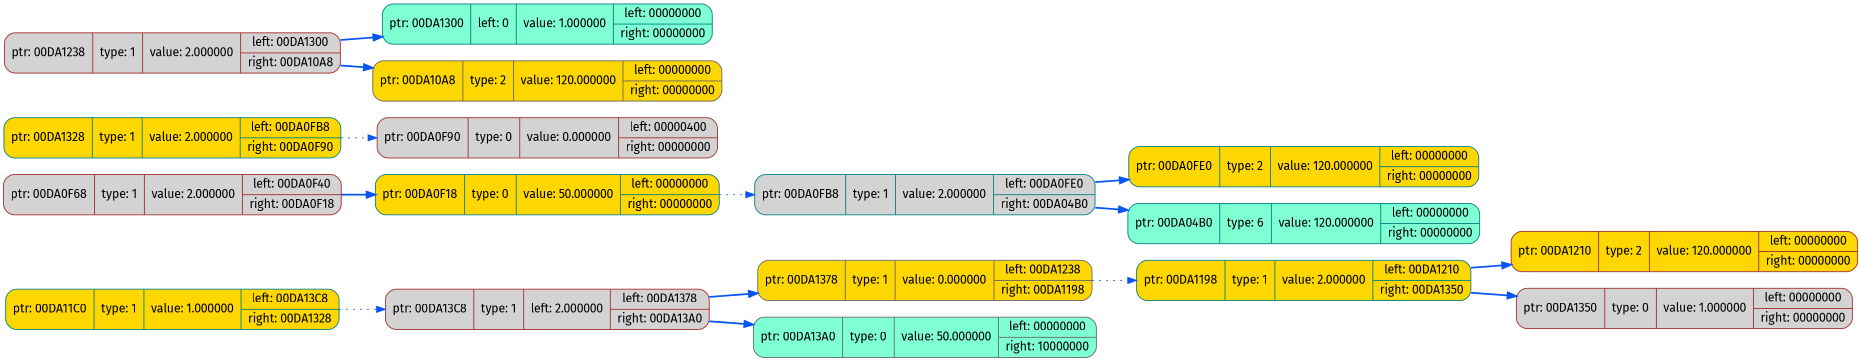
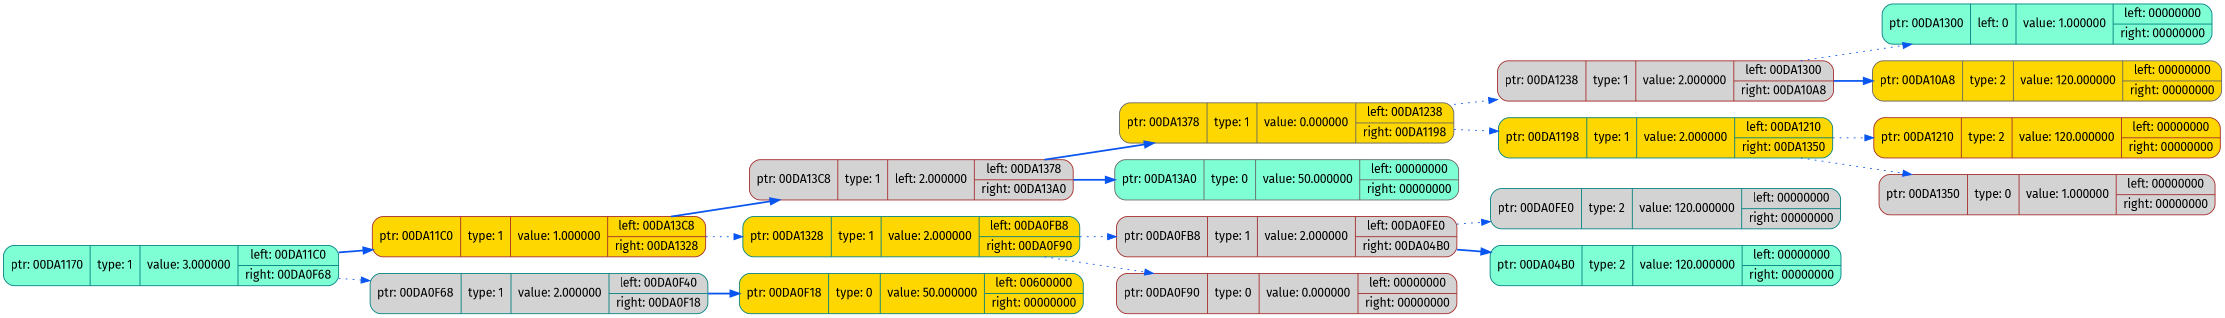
edge "ptr: 00DA1238" -> "ptr: 00DA1300": style bold -> dotted
edge "ptr: 00DA1378" -> "ptr: 00DA1238": added
node "ptr: 00DA0F90": text "left: 00000400" -> "left: 00000000"
node "ptr: 00DA0FE0": fillcolor gold -> lightgrey
edge "ptr: 00DA0FB8" -> "ptr: 00DA0FE0": style bold -> dotted
node "ptr: 00DA0F18": text "left: 00000000" -> "left: 00600000"
node "ptr: 00DA0F68": color brown -> teal
edge "ptr: 00DA0F18" -> "ptr: 00DA0FB8": now "ptr: 00DA1328" -> "ptr: 00DA0FB8"
node "ptr: 00DA0FB8": color teal -> brown
node "ptr: 00DA04B0": text "type: 6" -> "type: 2"
edge "ptr: 00DA11C0" -> "ptr: 00DA1328": added
node "ptr: 00DA1170": added
edge "ptr: 00DA1198" -> "ptr: 00DA1210": style bold -> dotted
edge "ptr: 00DA1198" -> "ptr: 00DA1350": style bold -> dotted
node "ptr: 00DA11C0": color teal -> brown
edge "ptr: 00DA11C0" -> "ptr: 00DA13C8": style dotted -> bold
node "ptr: 00DA13A0": text "right: 10000000" -> "right: 00000000"
